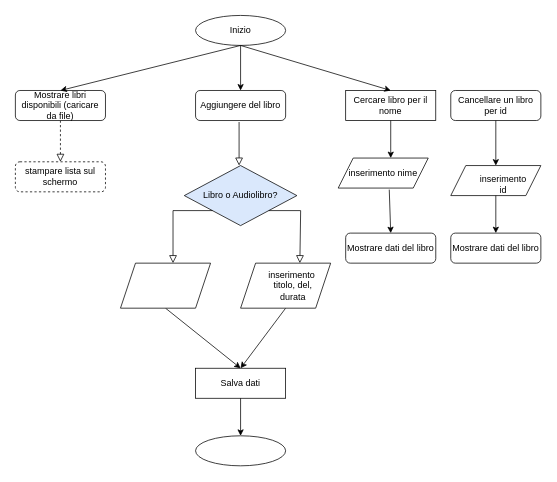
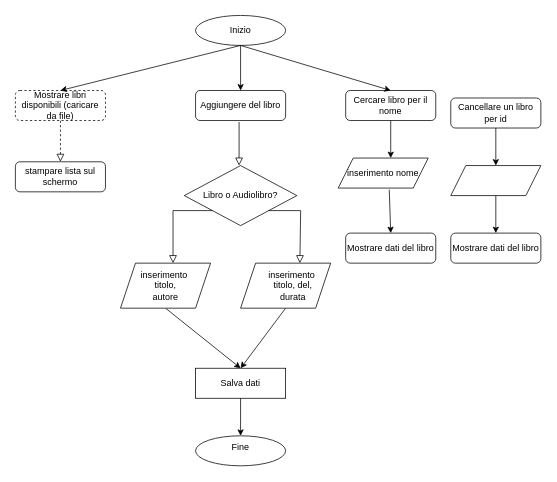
node "Mostrare libri disponibili (caricare da file)": style solid -> dashed
node "Cercare libro per il nome": shape rectangle -> rounded rectangle
node "Cancellare un libro per id": moved (495, 105) -> (495, 113)
node "inserimento nime": label "inserimento nime" -> "inserimento nome"
node "stampare lista sul schermo": style dashed -> solid
node "inserimento id": removed
node "Libro o Audiolibro?": fillcolor #dae8fc -> #ffffff
node "inserimento titolo, autore": added
node "Fine": added
